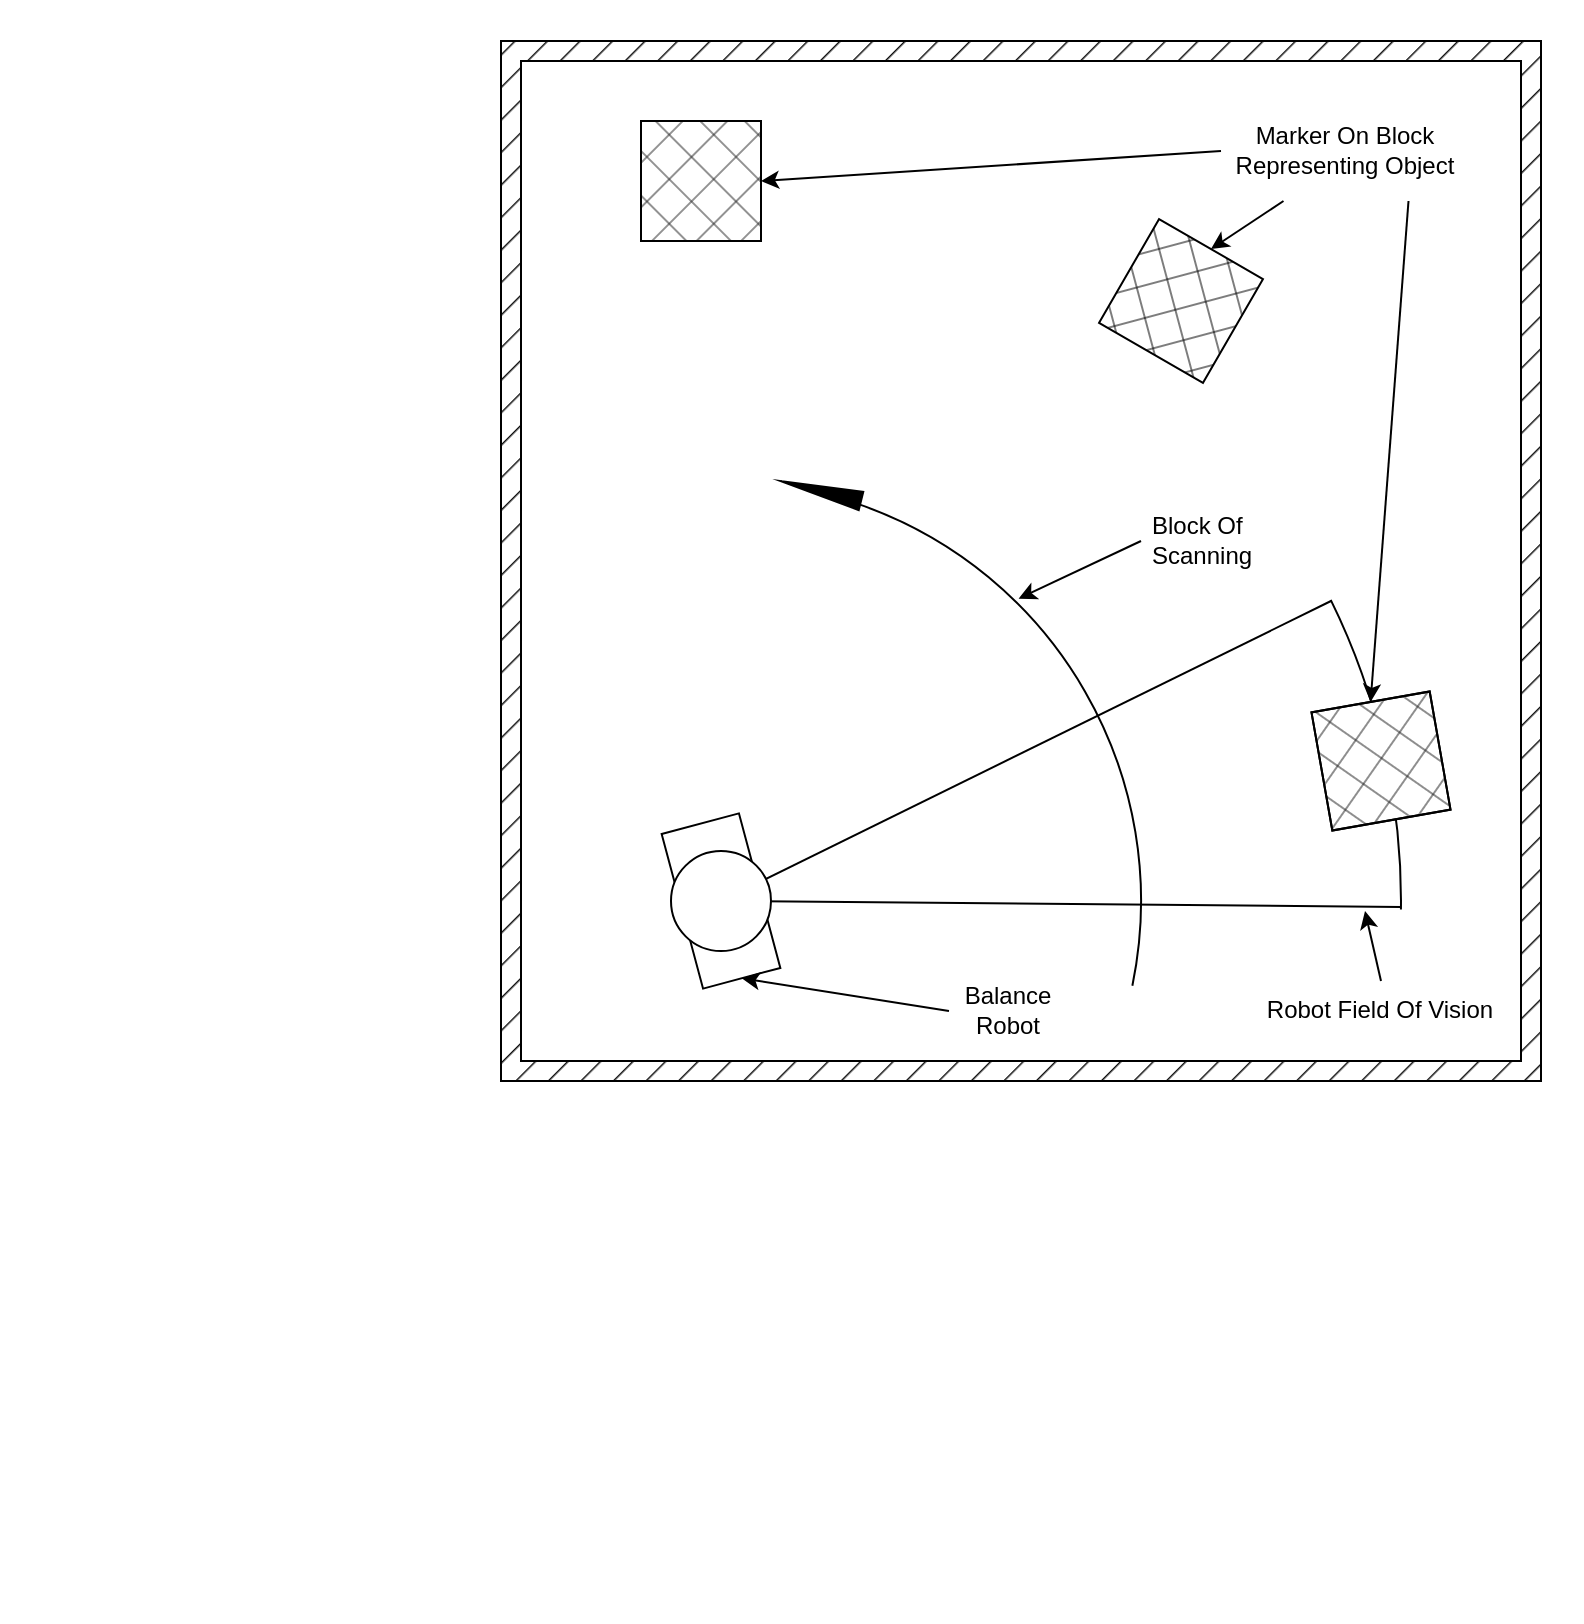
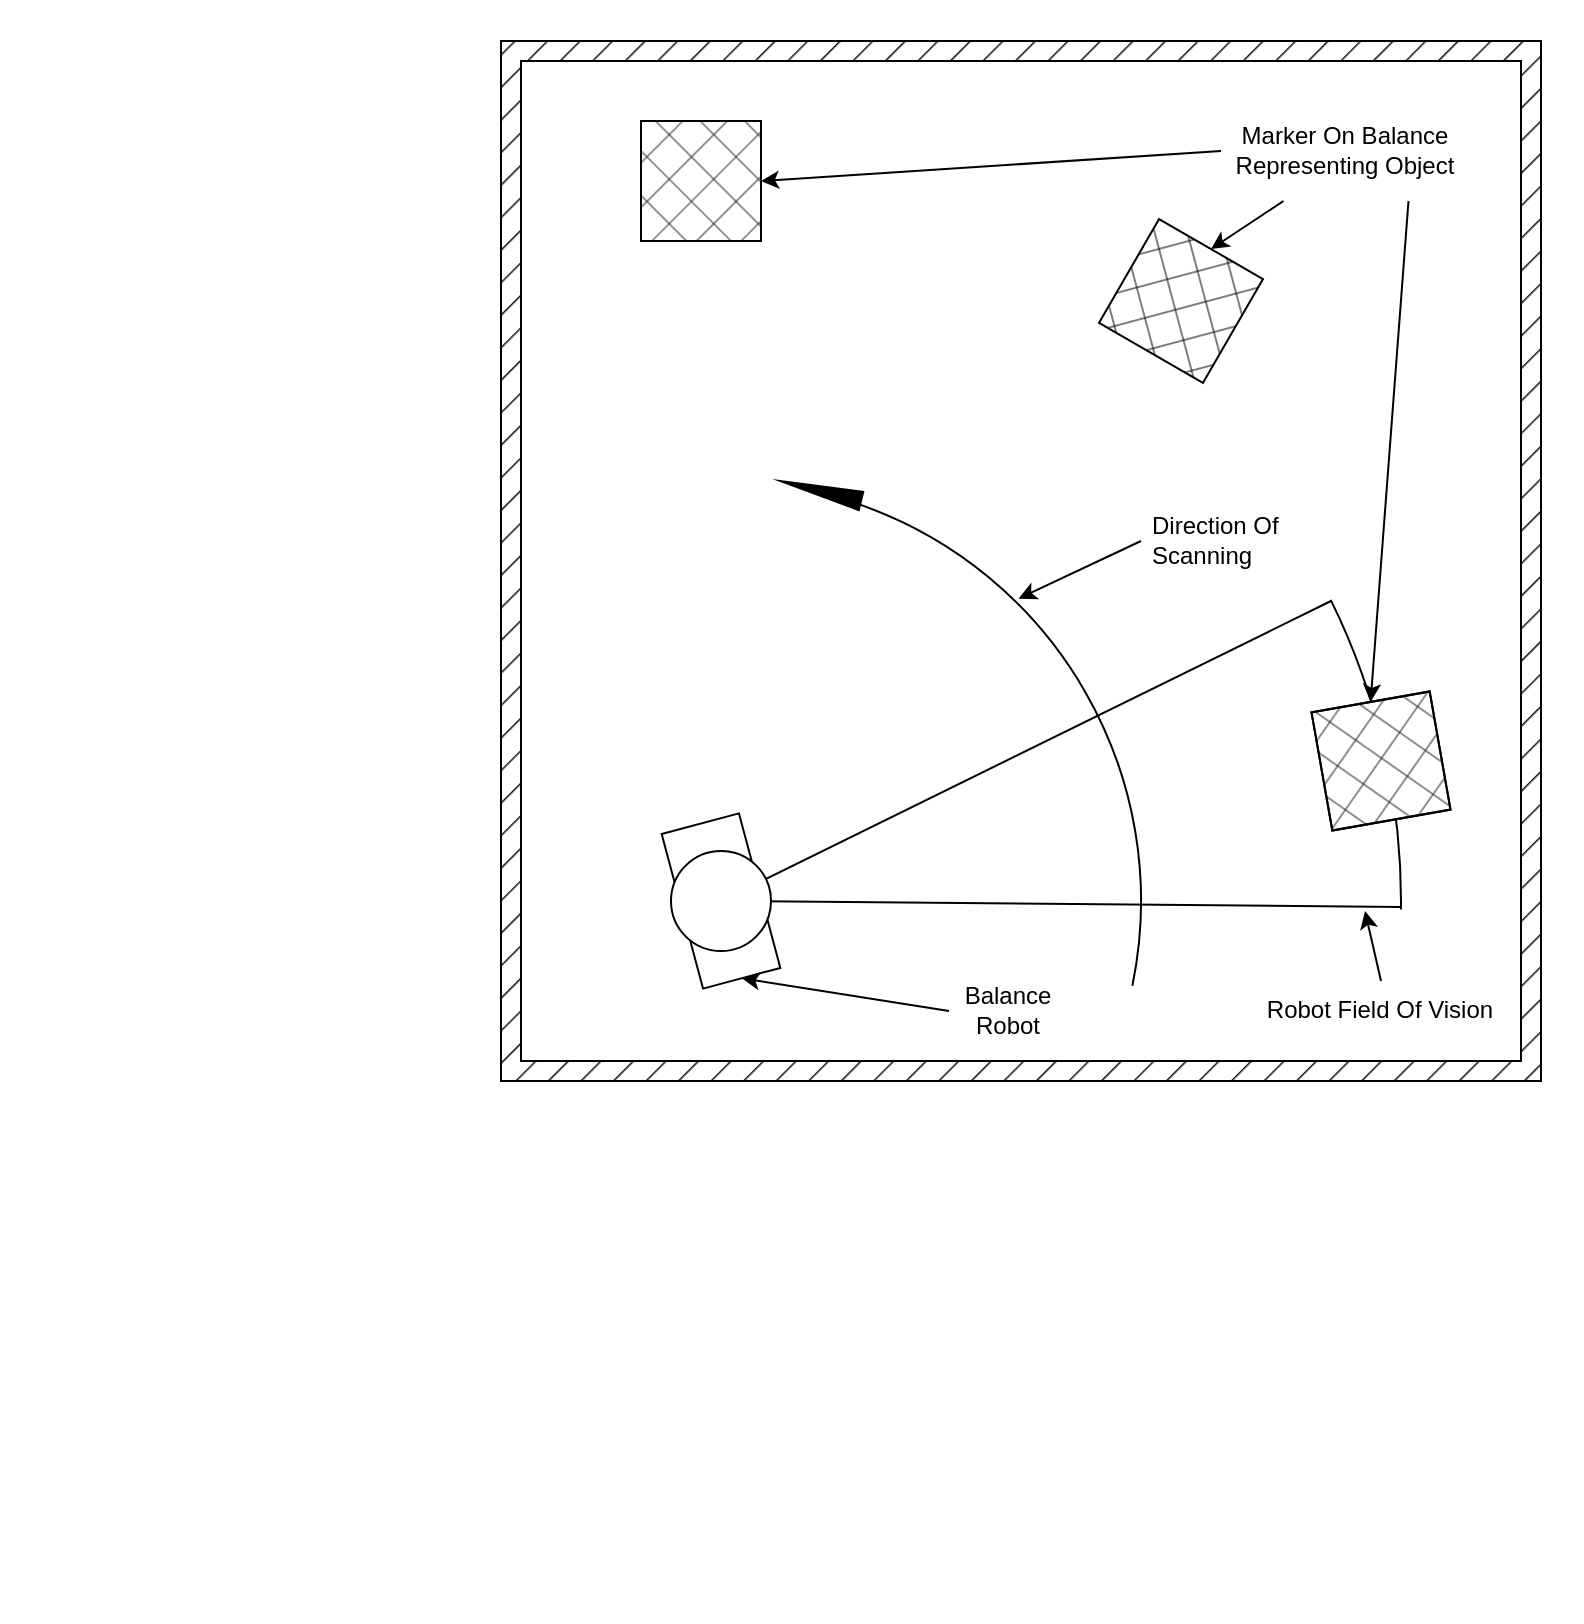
node "Marker On Block Representing Object": label "Marker On Block Representing Object" -> "Marker On Balance Representing Object"
node "Block Of Scanning": label "Block Of Scanning" -> "Direction Of Scanning"
